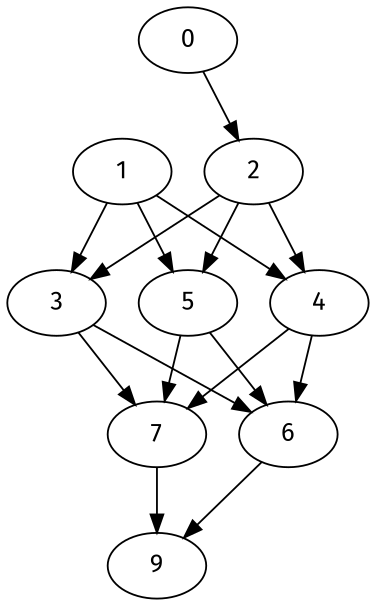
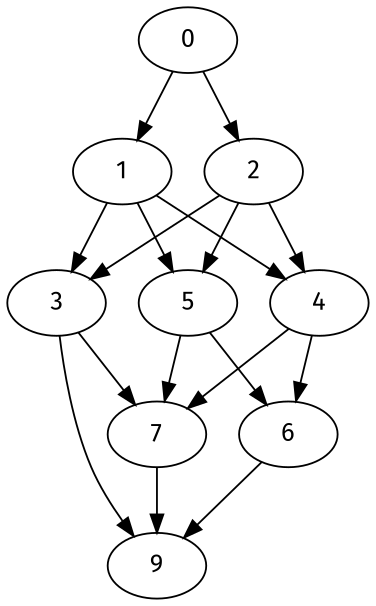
edge "0" -> "1": added
edge "3" -> "6": now "3" -> "9"
